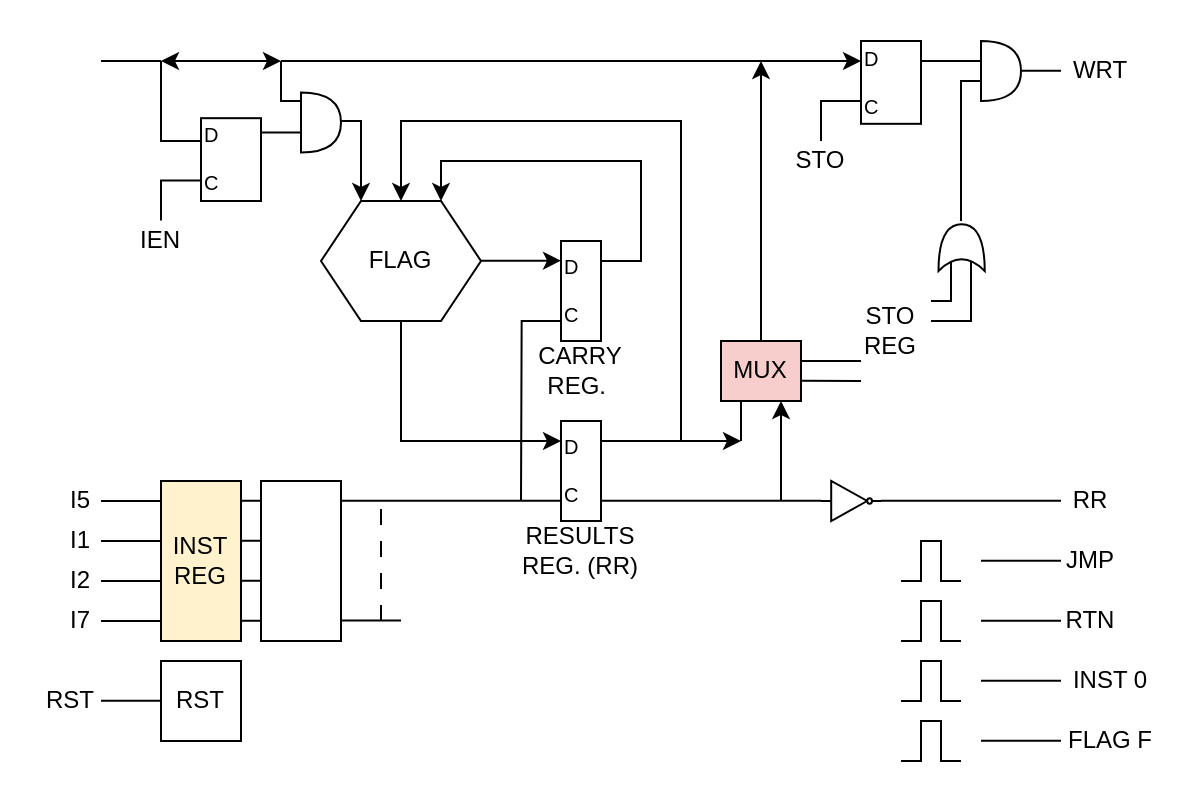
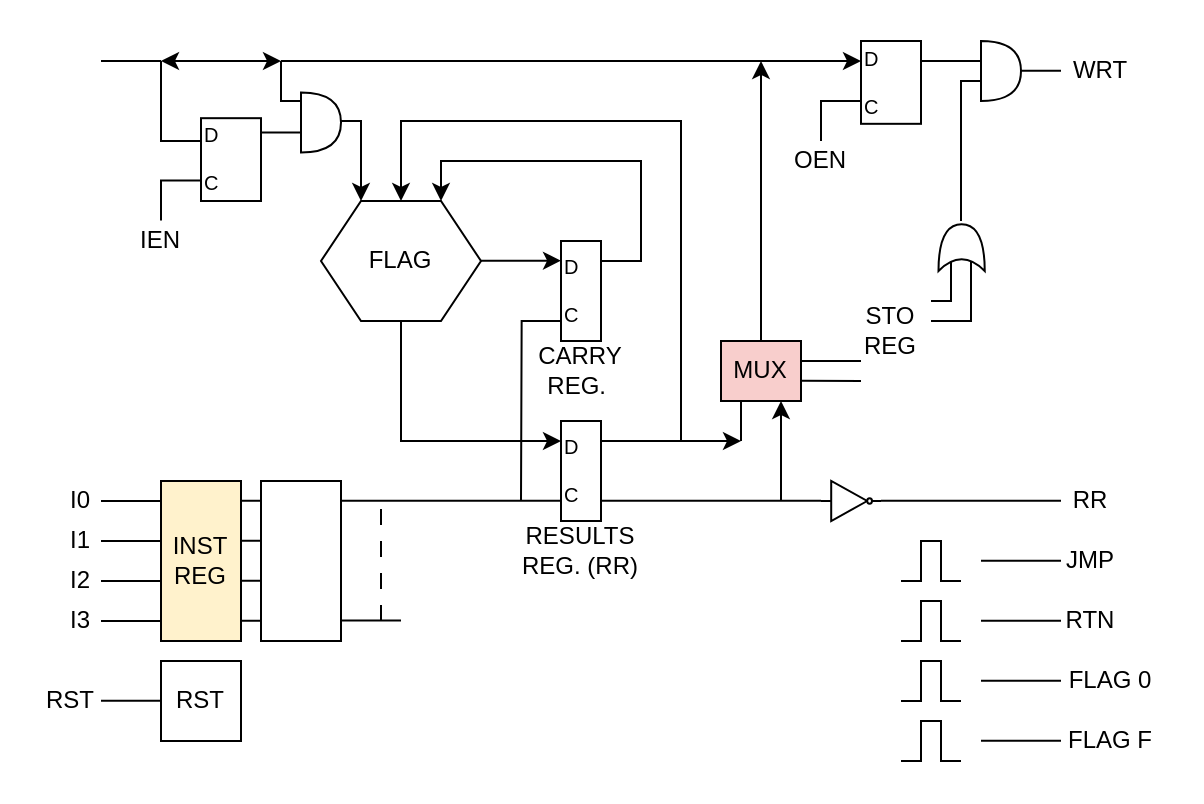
node "STO": label "STO" -> "OEN"
node "I5": label "I5" -> "I0"
node "I7": label "I7" -> "I3"
node "INST 0": label "INST 0" -> "FLAG 0"
